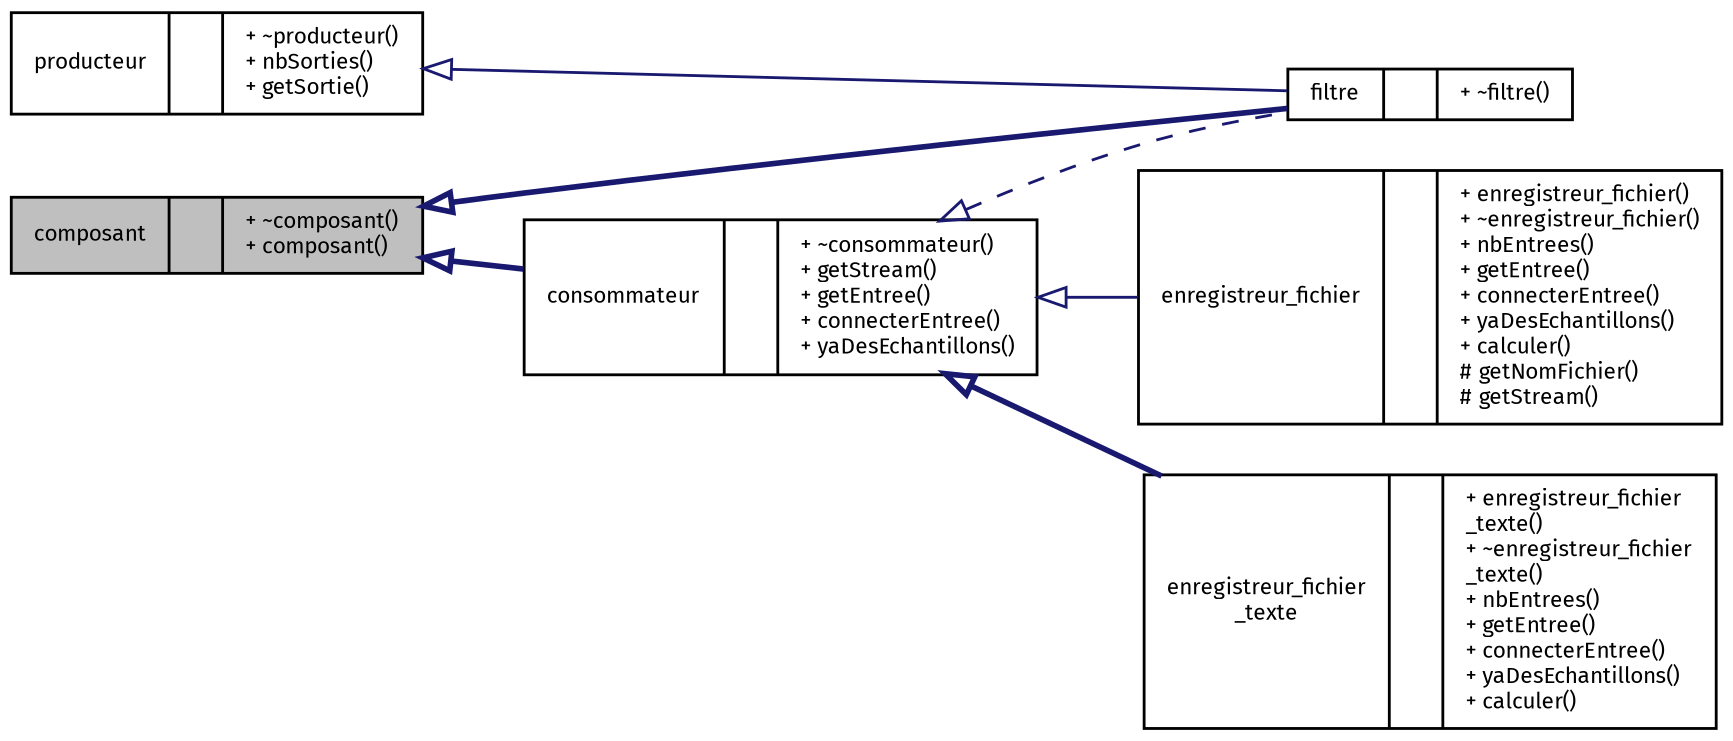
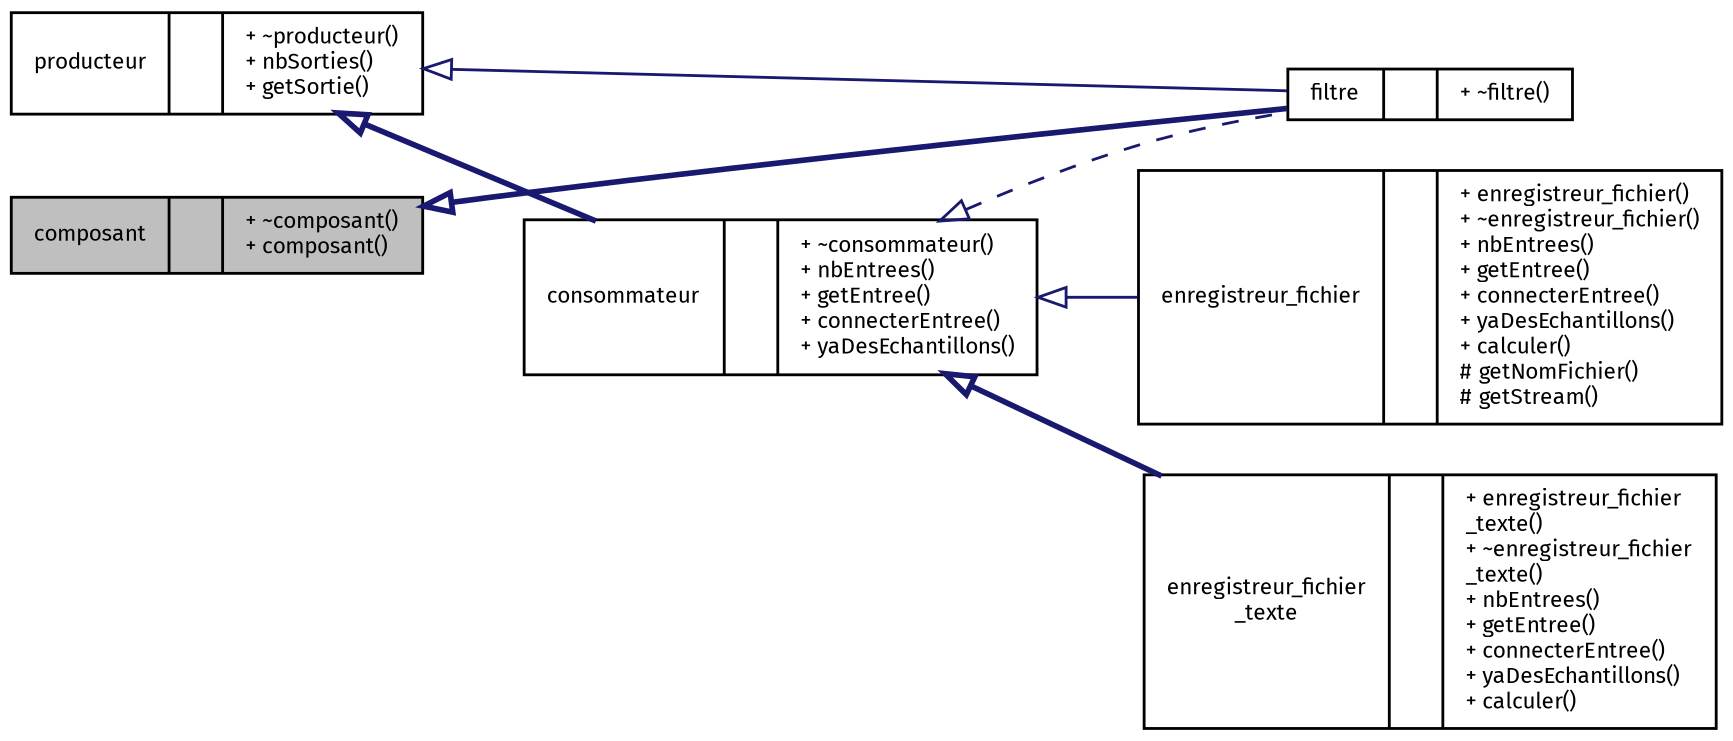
edge "consommateur" -> "composant": now "consommateur" -> "producteur"
node "consommateur": text "+ getStream()" -> "+ nbEntrees()"
